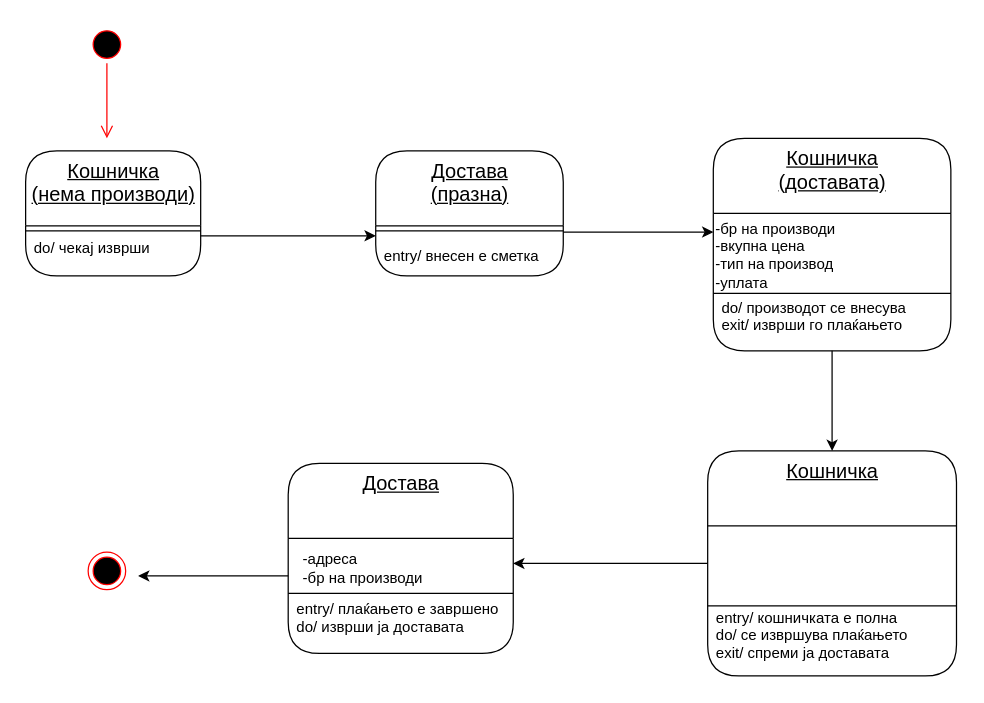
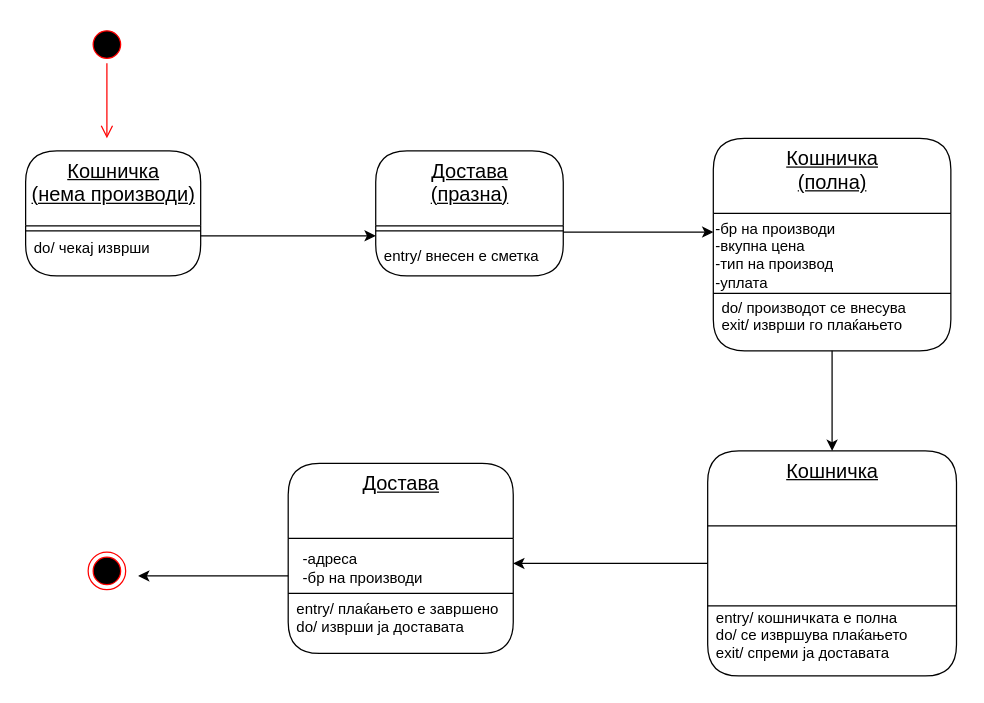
node "Кошничка (доставата)": label "Кошничка (доставата)" -> "Кошничка (полна)"
